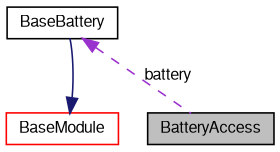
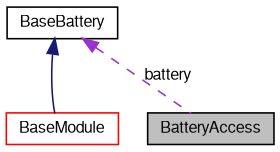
edge "BaseBattery" -> "BaseModule": reversed
